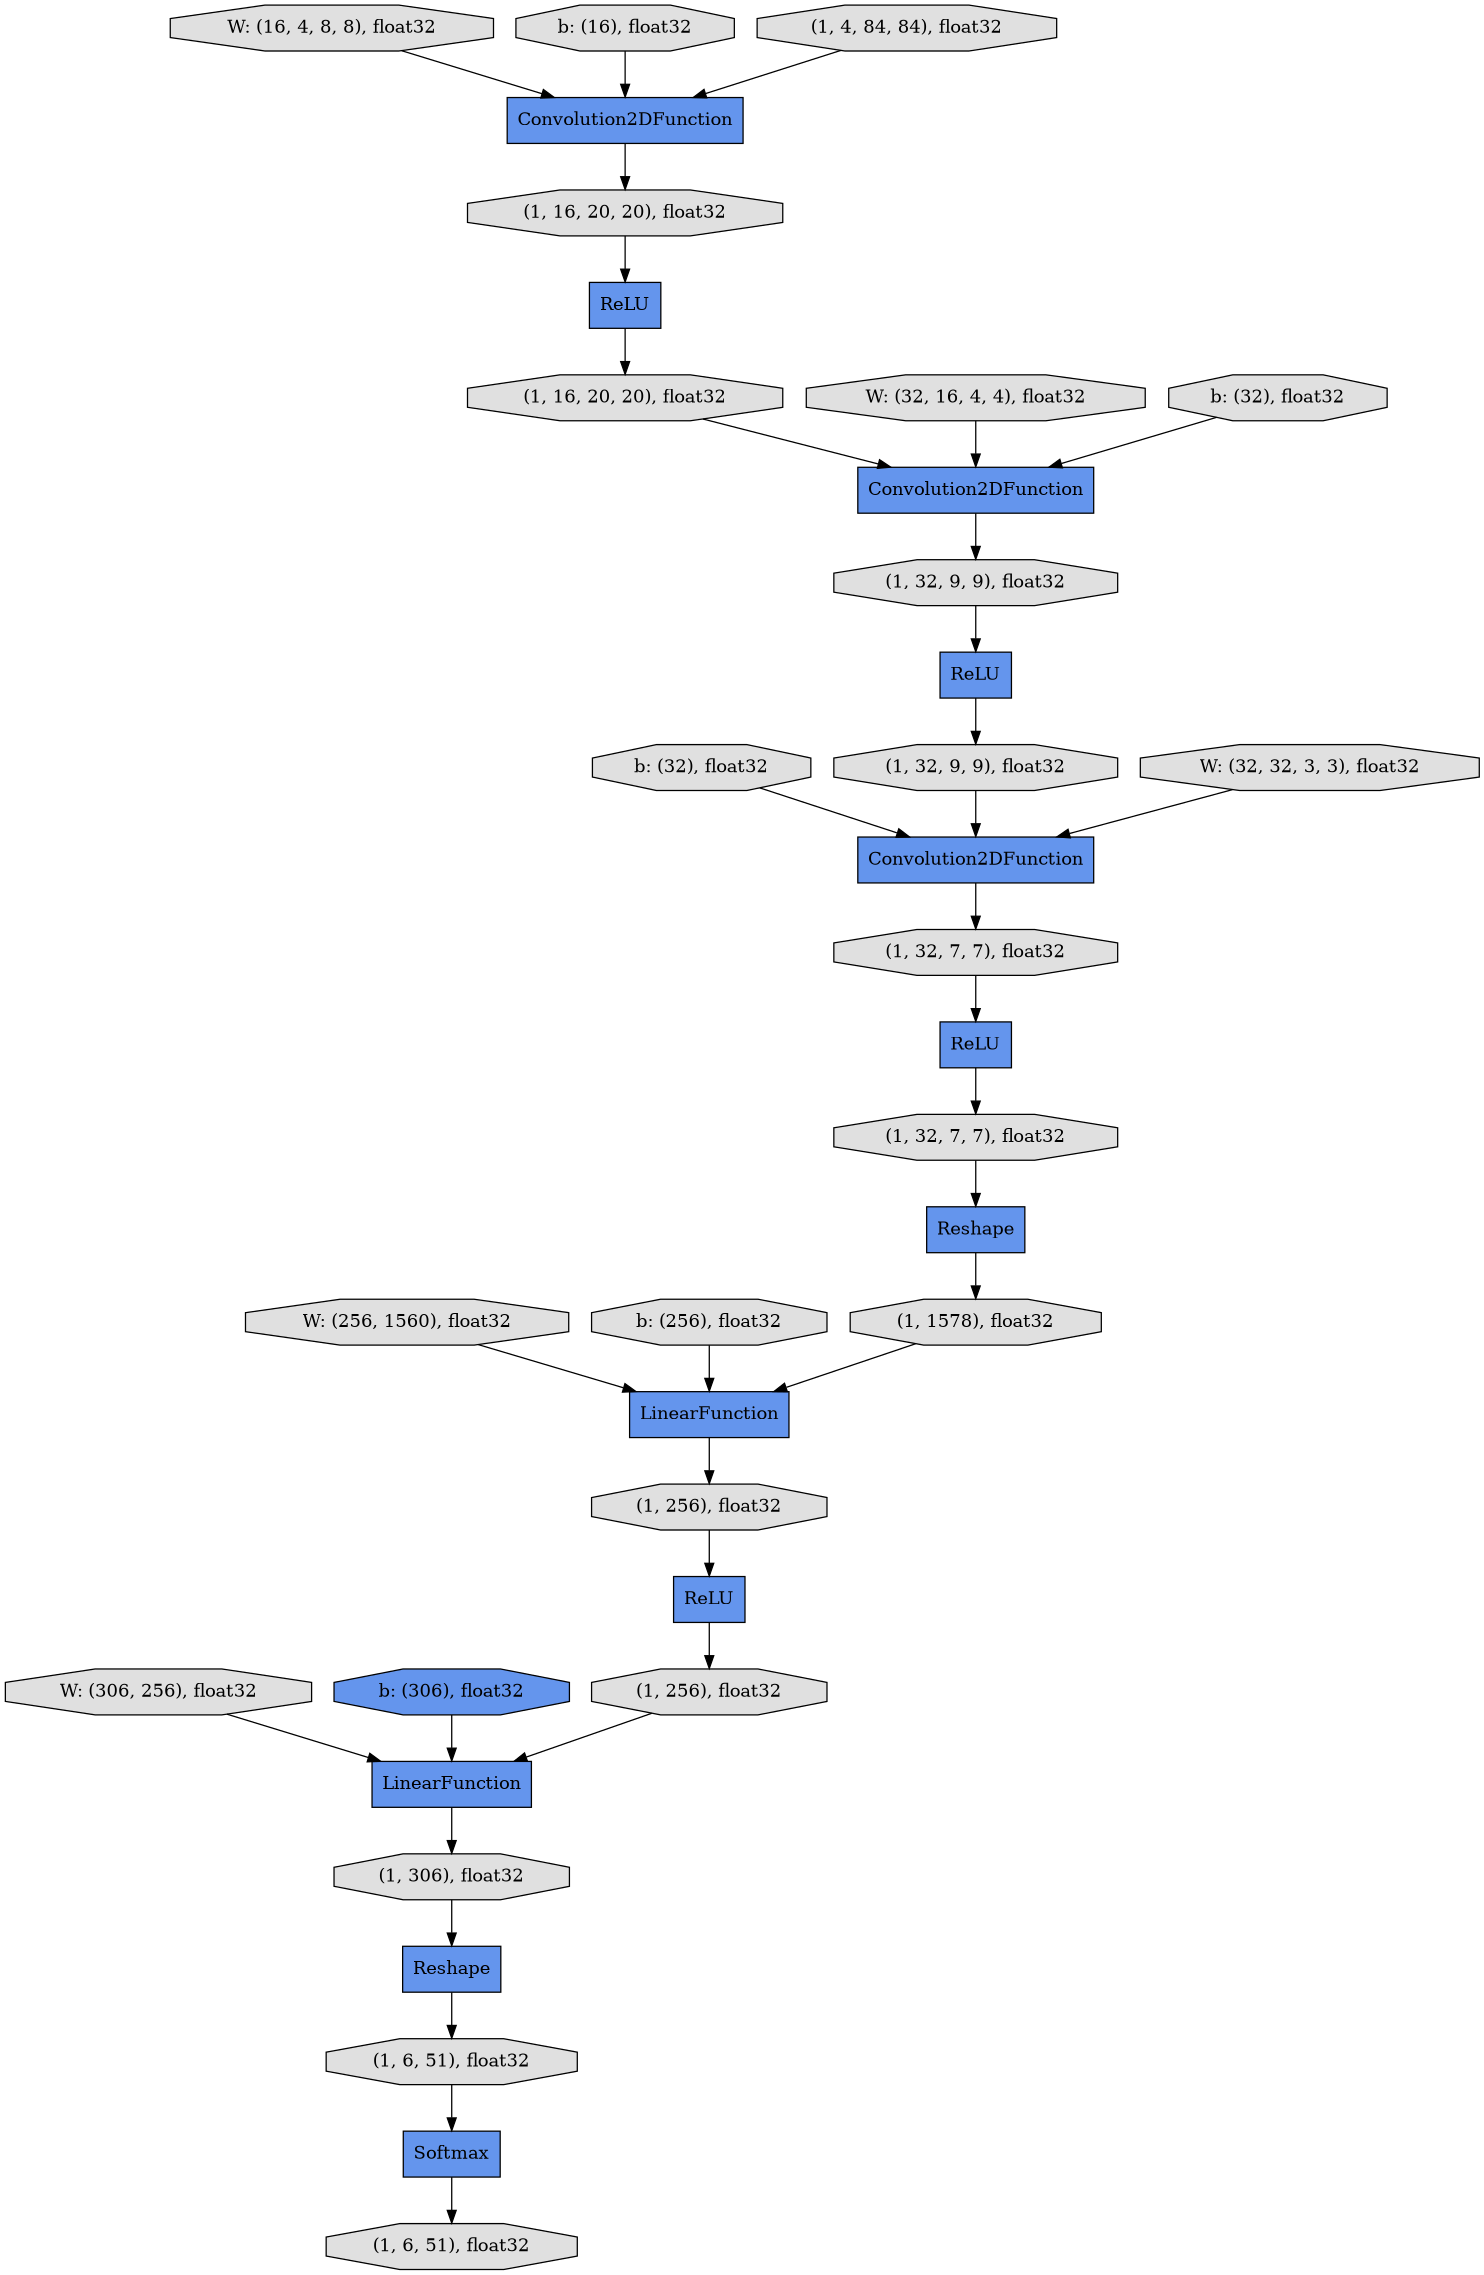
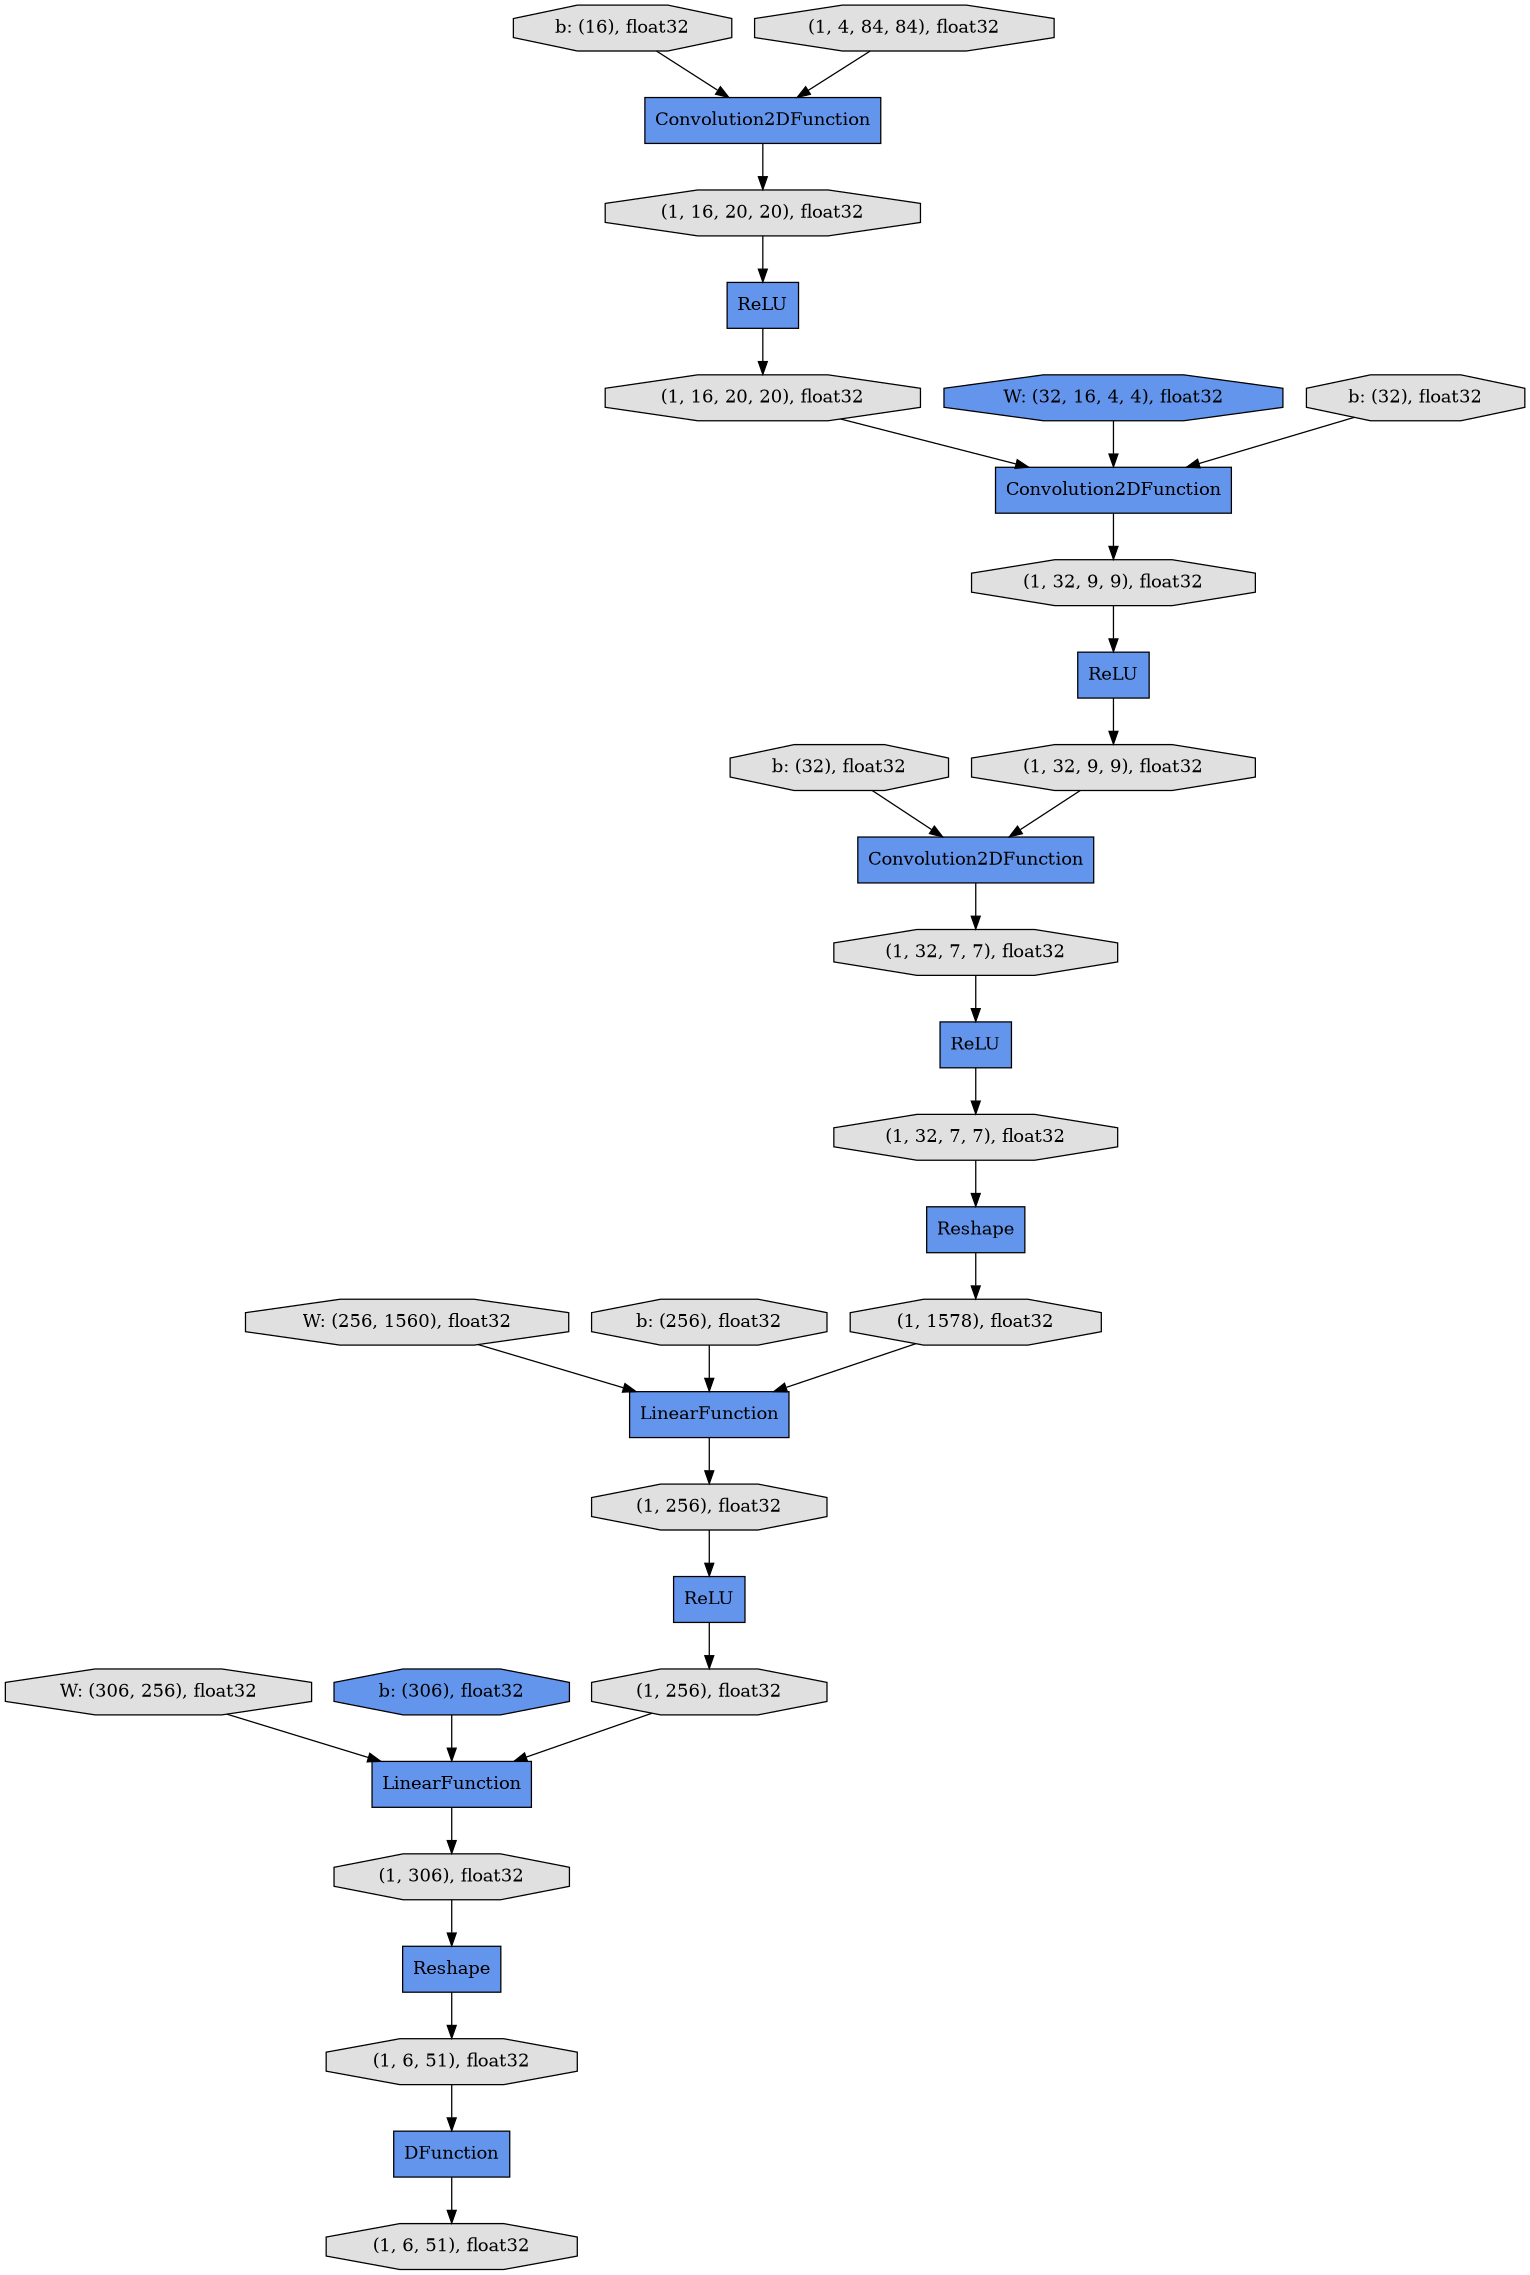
node "W: (16, 4, 8, 8), float32": removed
node "W: (32, 16, 4, 4), float32": fillcolor #e0e0e0 -> #6495ed
node "W: (32, 32, 3, 3), float32": removed
node "Softmax": label "Softmax" -> "DFunction"
